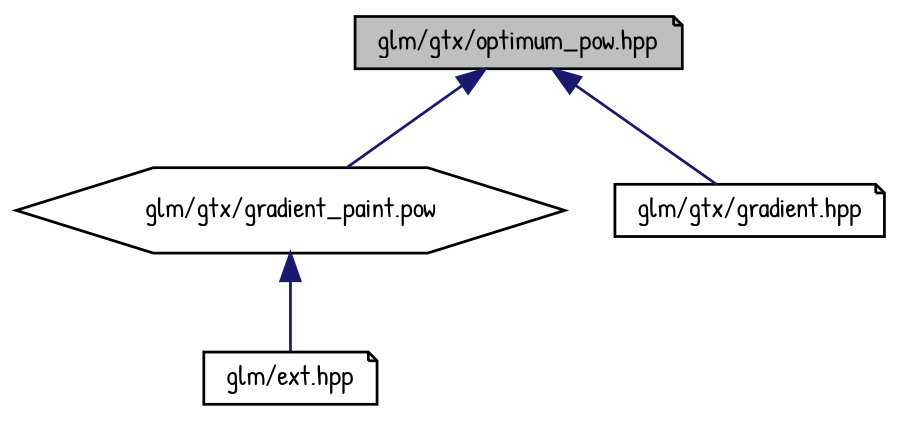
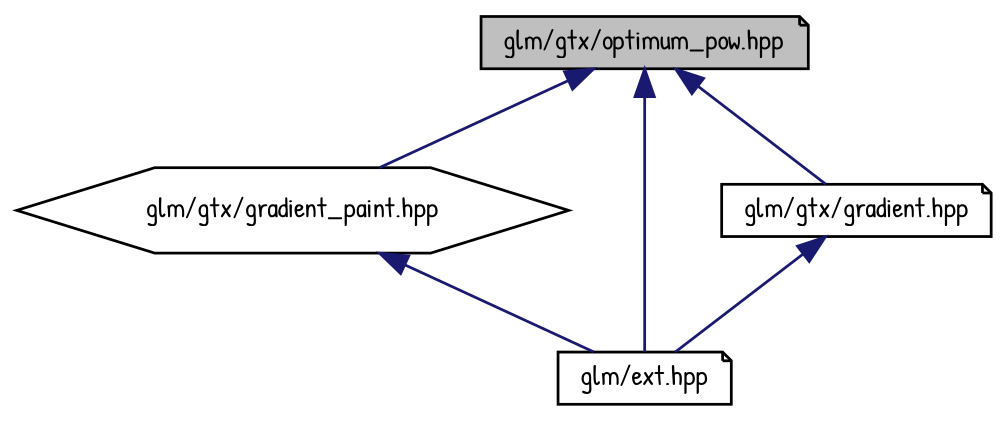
node "glm/gtx/gradient_paint.pow": label "glm/gtx/gradient_paint.pow" -> "glm/gtx/gradient_paint.hpp"
edge "glm/ext.hpp" -> "glm/gtx/optimum_pow.hpp": added
edge "glm/ext.hpp" -> "glm/gtx/gradient.hpp": added
